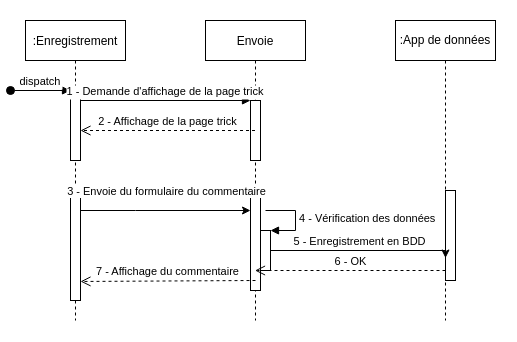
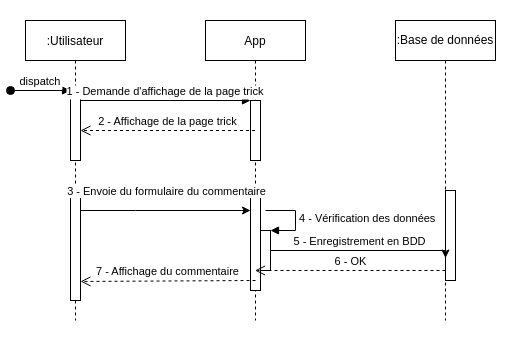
node ":Enregistrement": label ":Enregistrement" -> ":Utilisateur"
node "Envoie": label "Envoie" -> "App"
node ":App de données": label ":App de données" -> ":Base de données"
